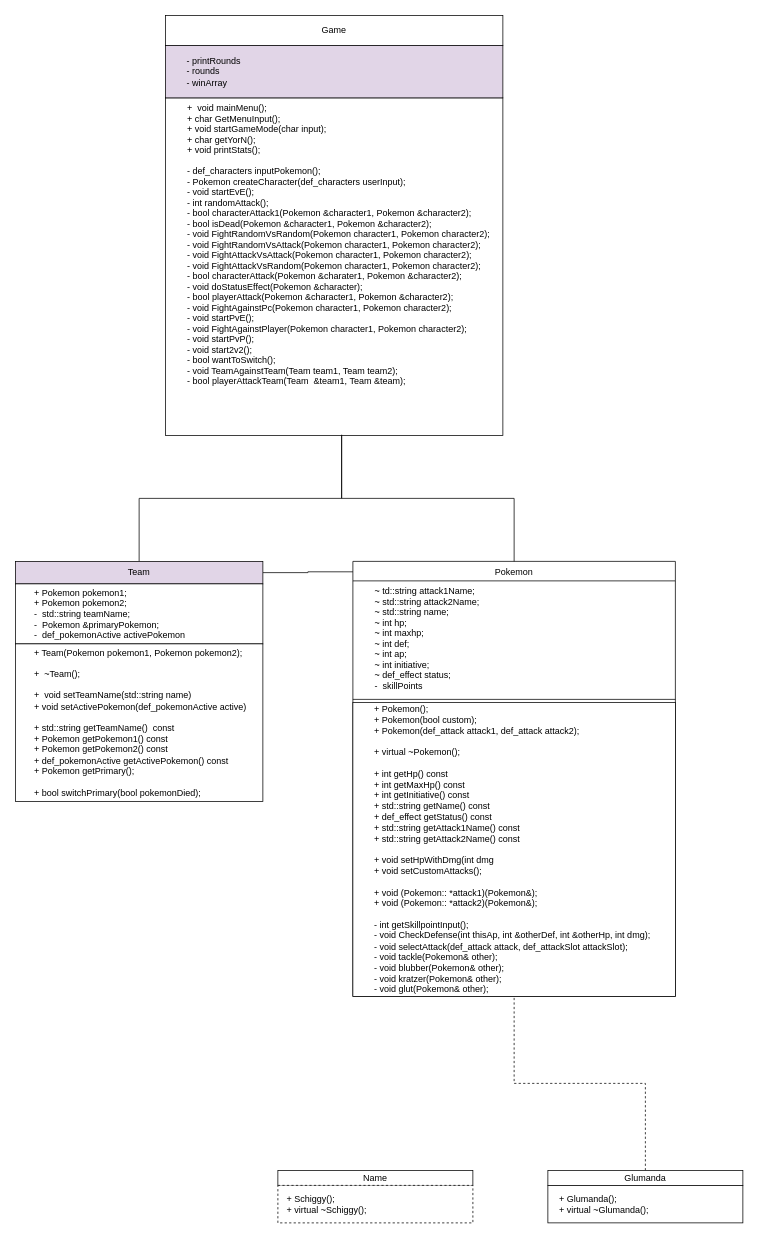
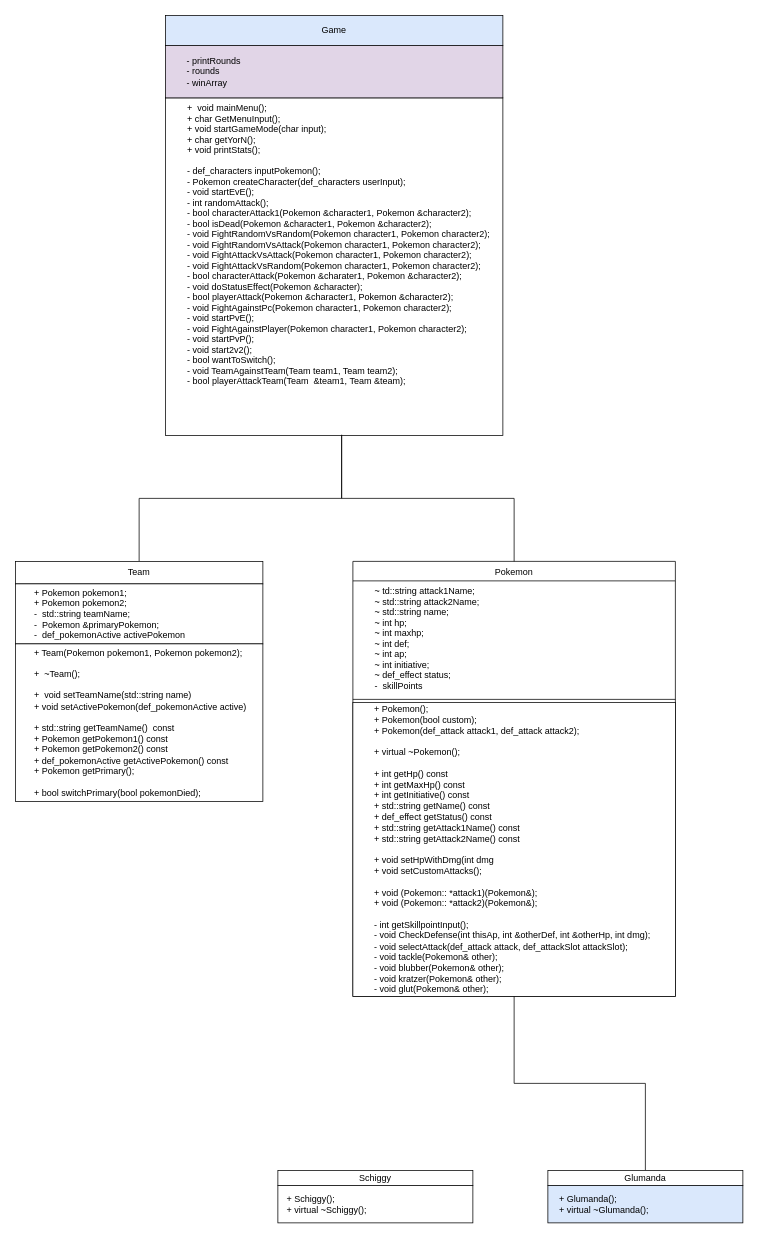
node "Game": fillcolor #ffffff -> #dae8fc
node "Team": fillcolor #e1d5e7 -> #ffffff
edge "Team" -- "Pokemon": removed
edge "Pokemon" -- "Glumanda": style dashed -> solid
node "Name": label "Name" -> "Schiggy"
node "+ Schiggy(); + virtual ~Schiggy();": style dashed -> solid
node "+ Glumanda(); + virtual ~Glumanda();": fillcolor #ffffff -> #dae8fc
